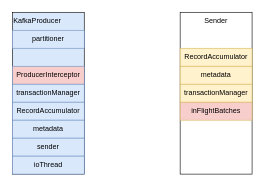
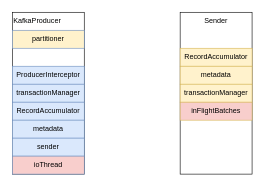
node "KafkaProducer": fillcolor #dae8fc -> #ffffff
node "partitioner": fillcolor #dae8fc -> #fff2cc
node "ProducerInterceptor": fillcolor #f8cecc -> #dae8fc
node "ioThread": fillcolor #dae8fc -> #f8cecc
